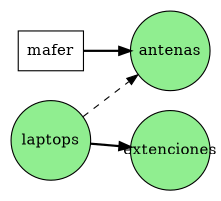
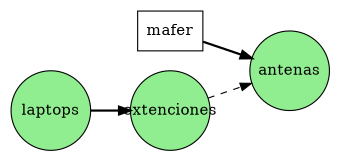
edge "laptops" -> "antenas": now "extenciones" -> "antenas"
